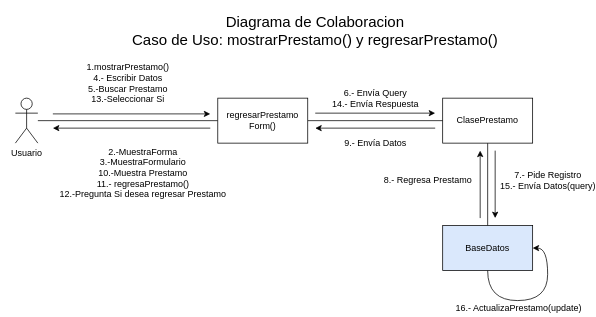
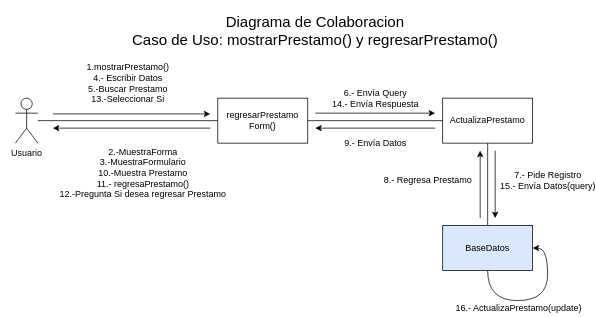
node "ClasePrestamo": label "ClasePrestamo" -> "ActualizaPrestamo"
